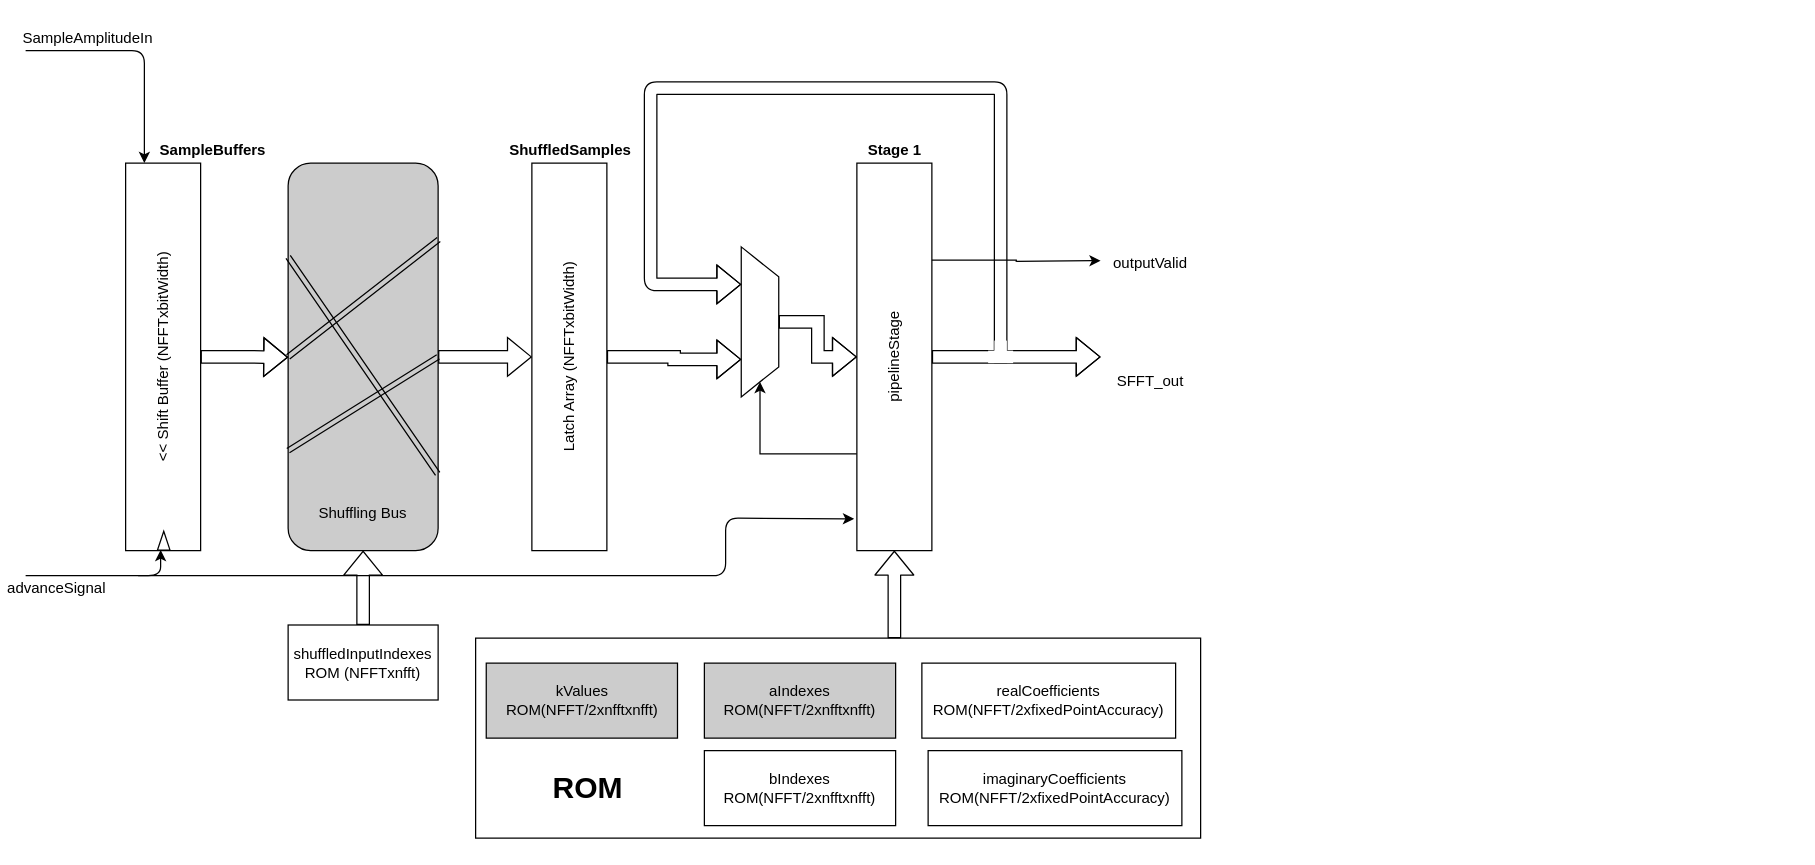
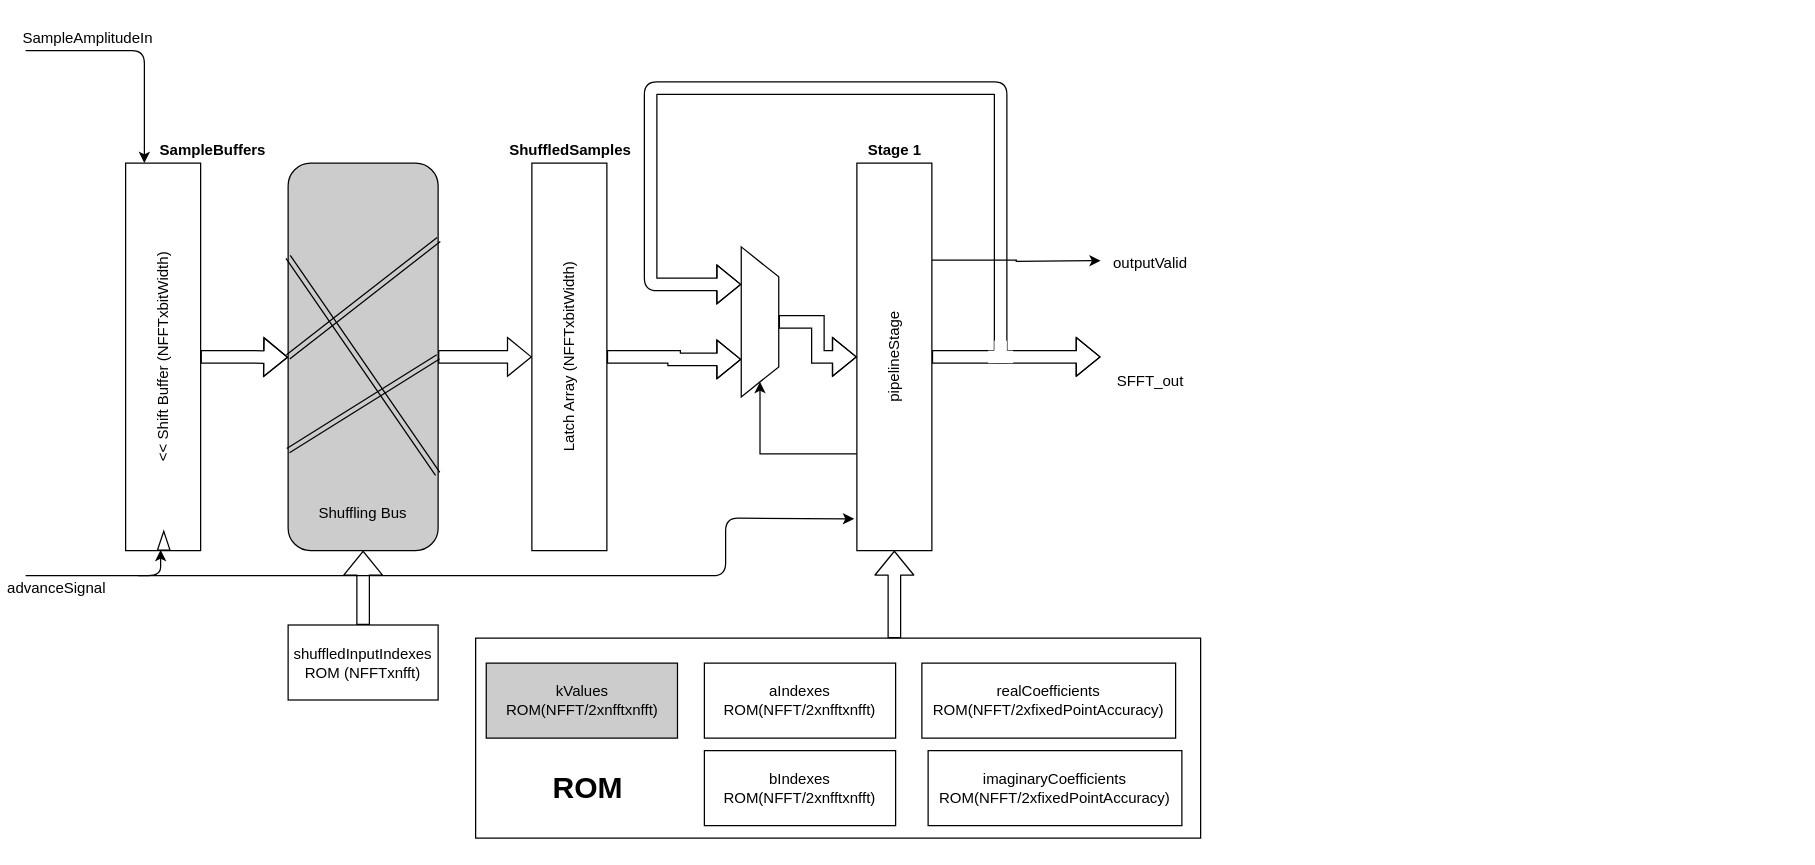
node "aIndexes ROM(NFFT/2xnfftxnfft)": fillcolor #cccccc -> #ffffff
